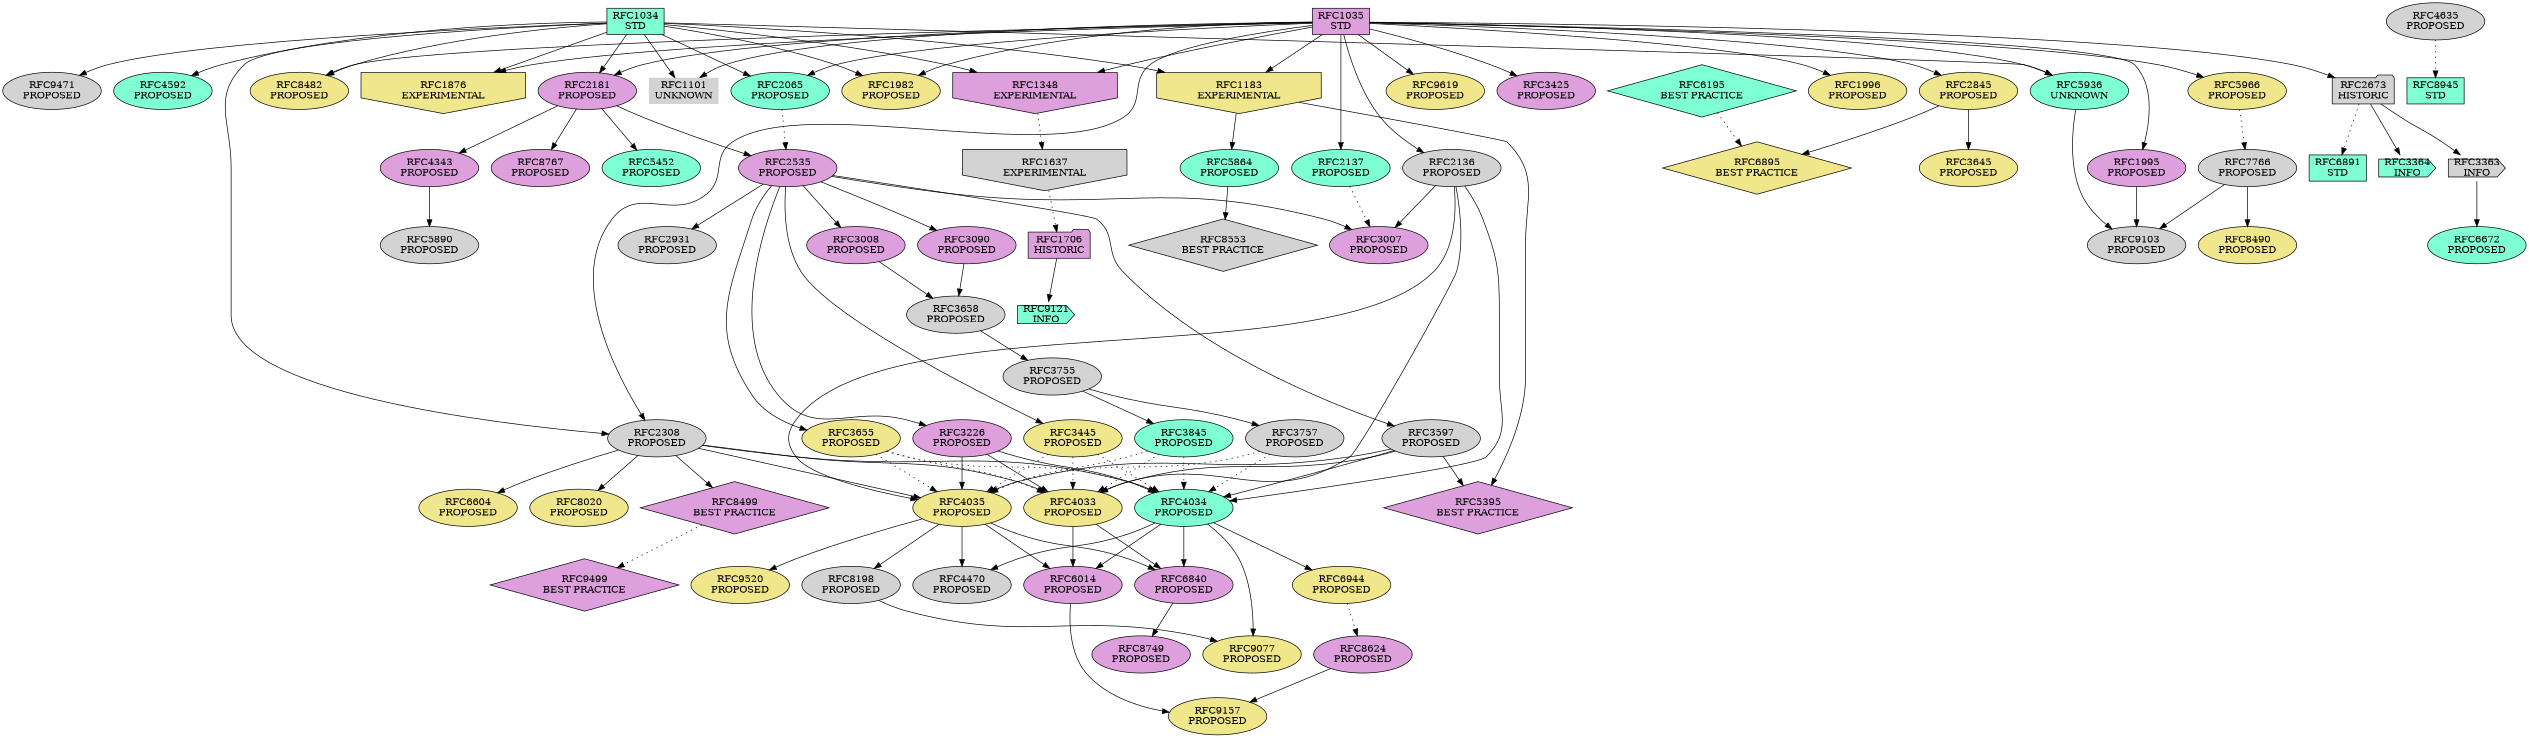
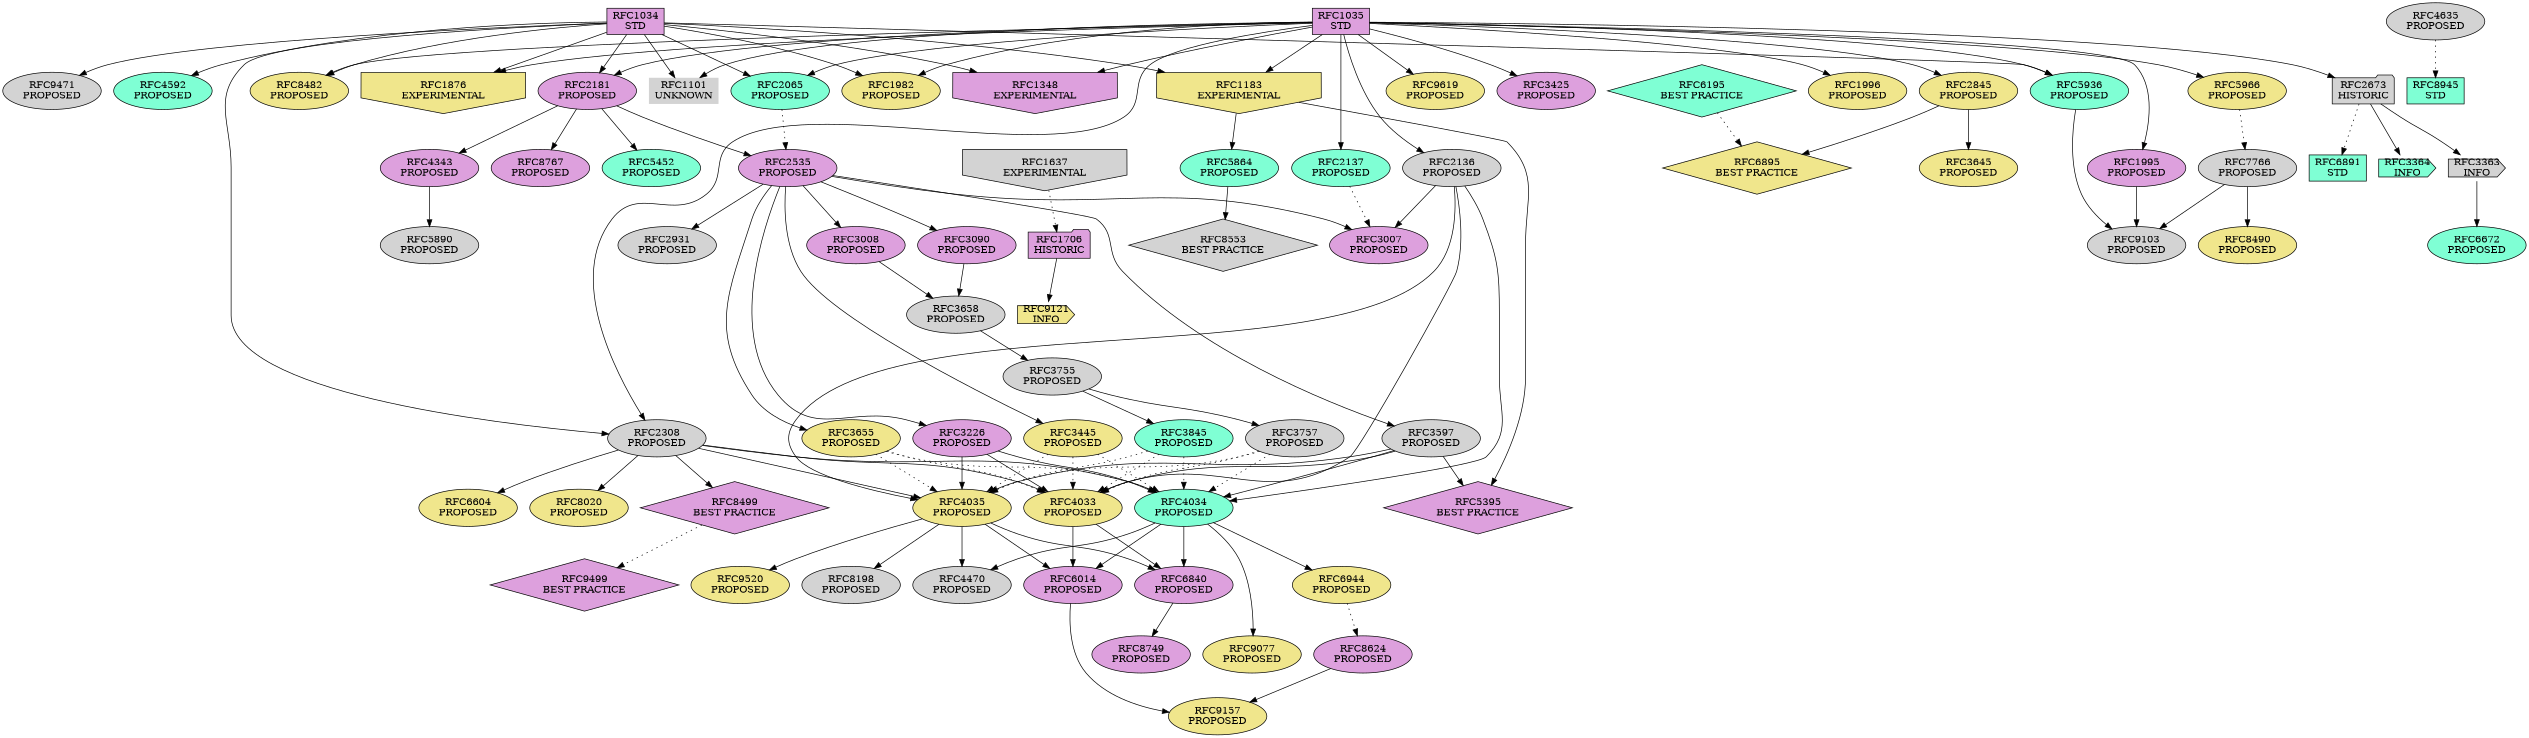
node "RFC1034 STD": fillcolor aquamarine -> plum
node "RFC5936 UNKNOWN": label "RFC5936 UNKNOWN" -> "RFC5936 PROPOSED"
edge "RFC1348 EXPERIMENTAL" -> "RFC1637 EXPERIMENTAL": removed
node "RFC9121 INFO": fillcolor aquamarine -> khaki
edge "RFC3757 PROPOSED" -> "RFC4033 PROPOSED": added
edge "RFC8198 PROPOSED" -> "RFC9077 PROPOSED": removed
